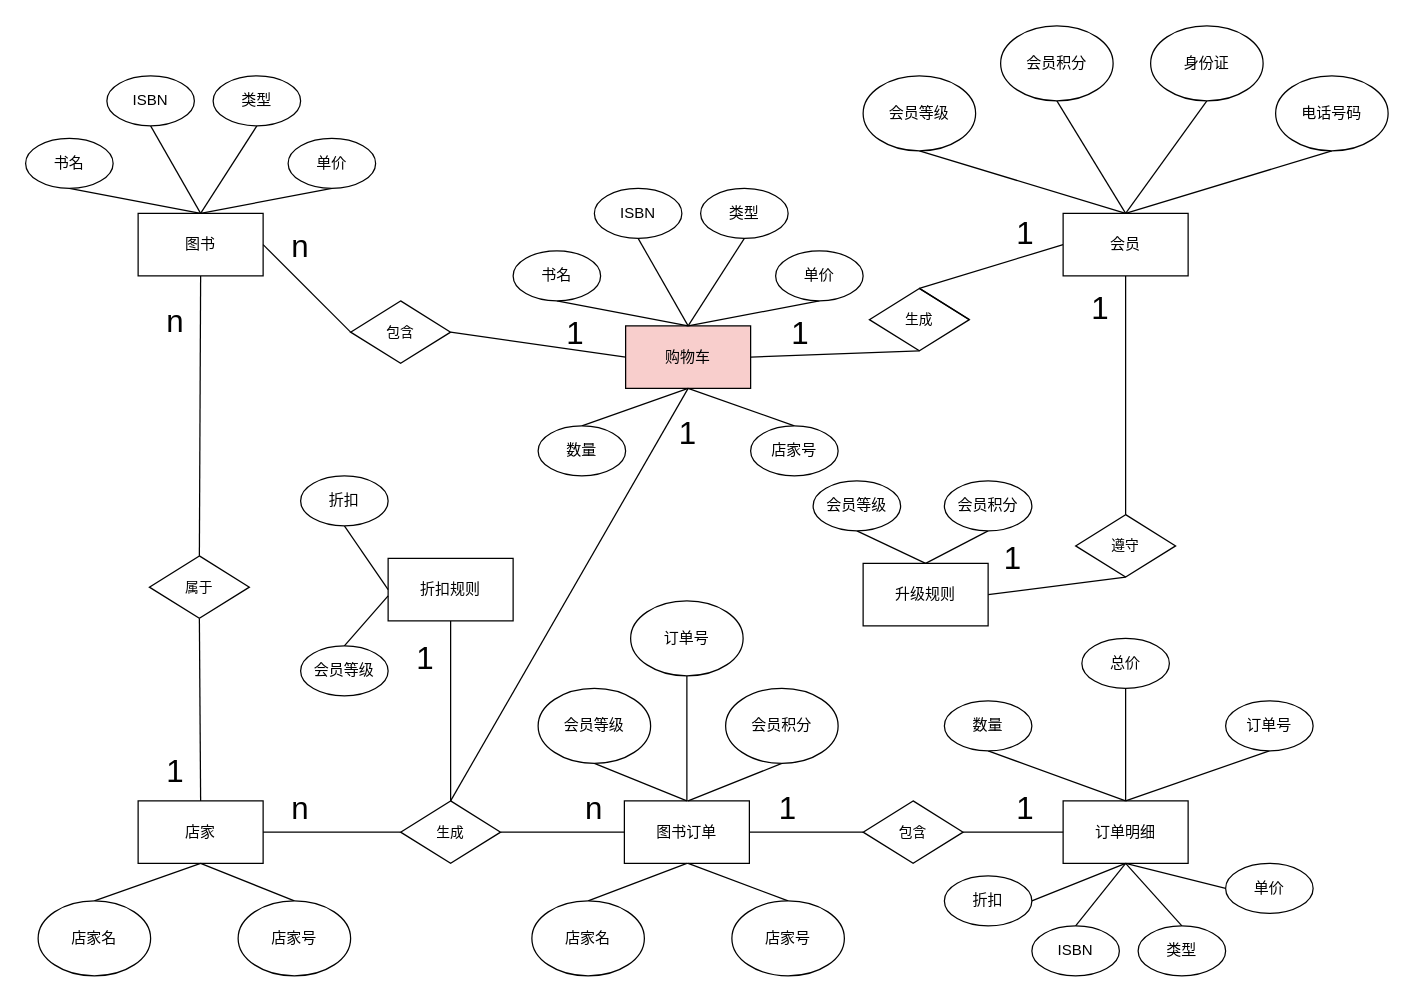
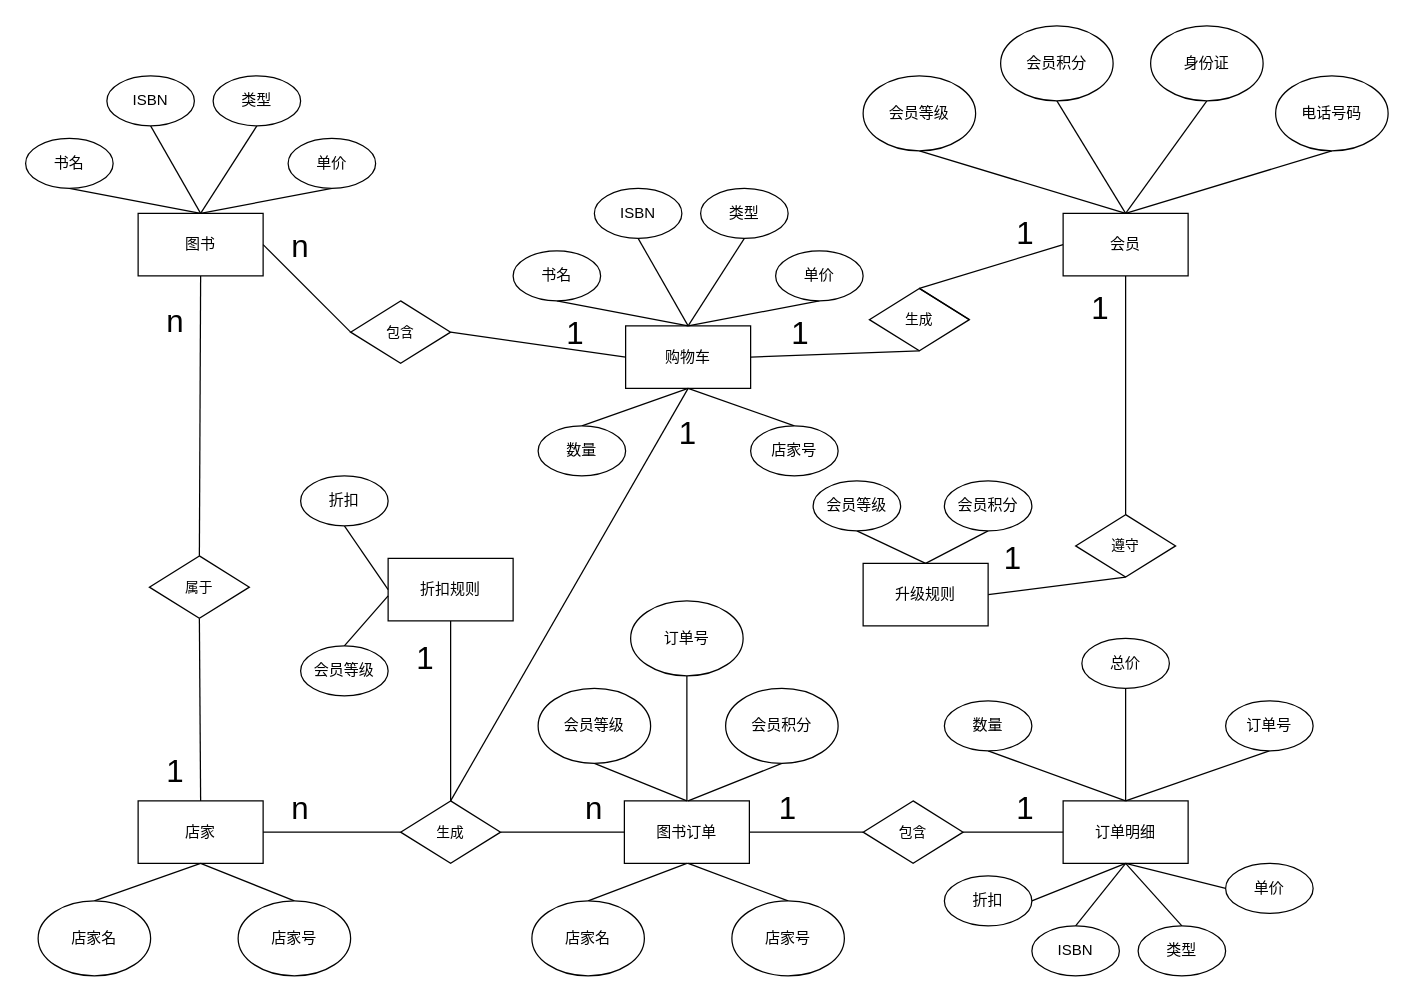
node "购物车": fillcolor #f8cecc -> #ffffff
